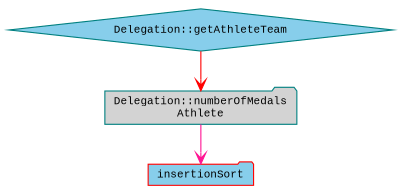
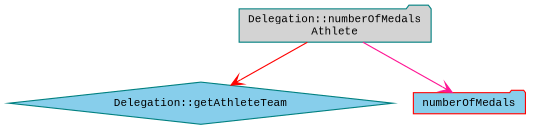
edge "Delegation::getAthleteTeam" -> "Delegation::numberOfMedals Athlete": reversed
node "insertionSort": label "insertionSort" -> "numberOfMedals"
